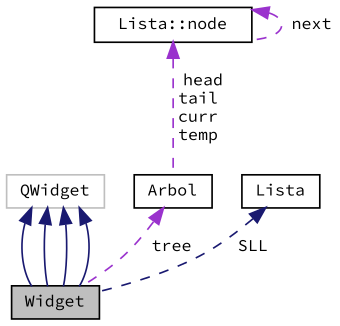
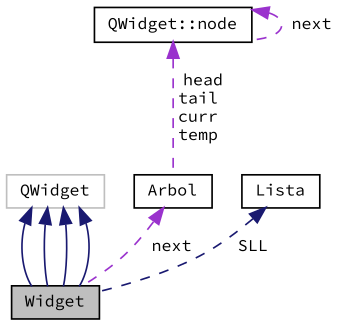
node "Lista::node": label "Lista::node" -> "QWidget::node"
edge "Widget" -> "Arbol": label " tree" -> " next"
